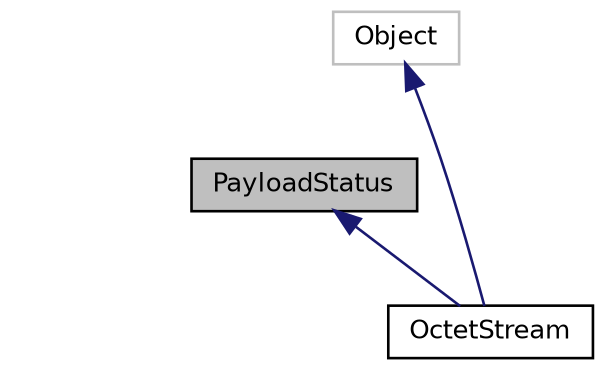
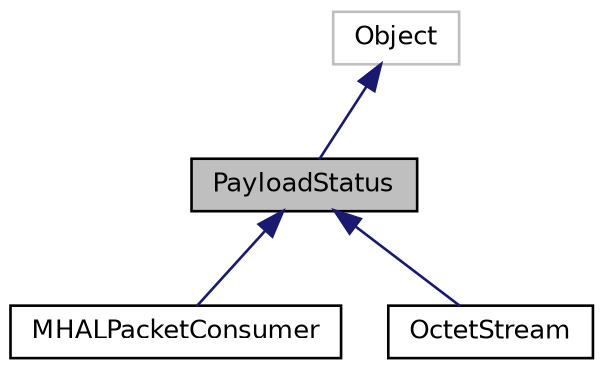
edge "OctetStream" -> "Object": now "PayloadStatus" -> "Object"
node "MHALPacketConsumer": added
